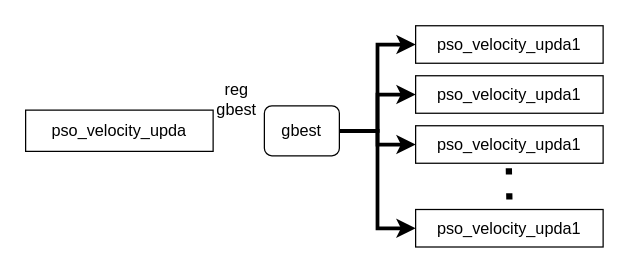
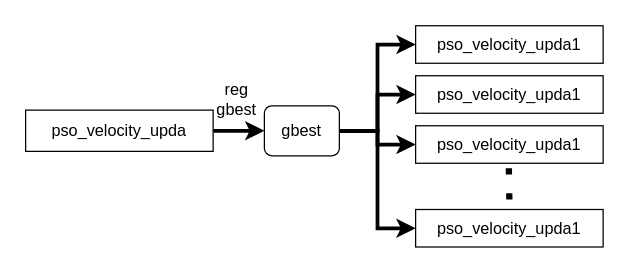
edge "pso_velocity_upda" -> "gbest": added
